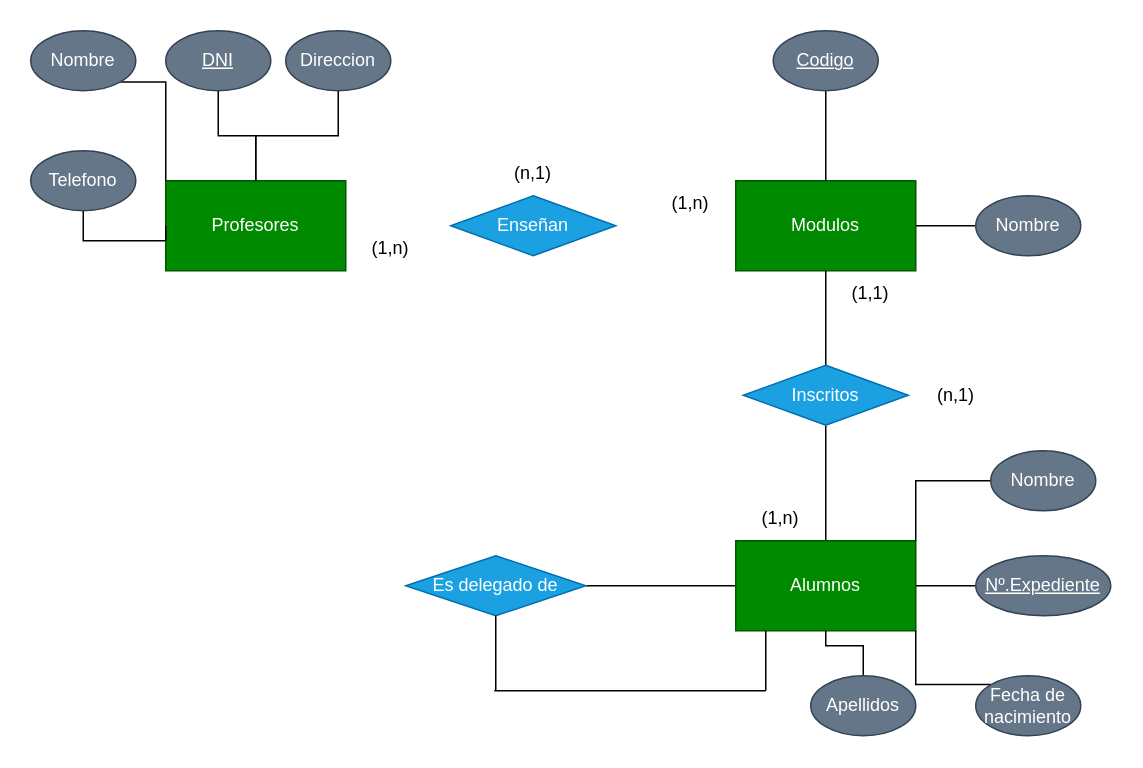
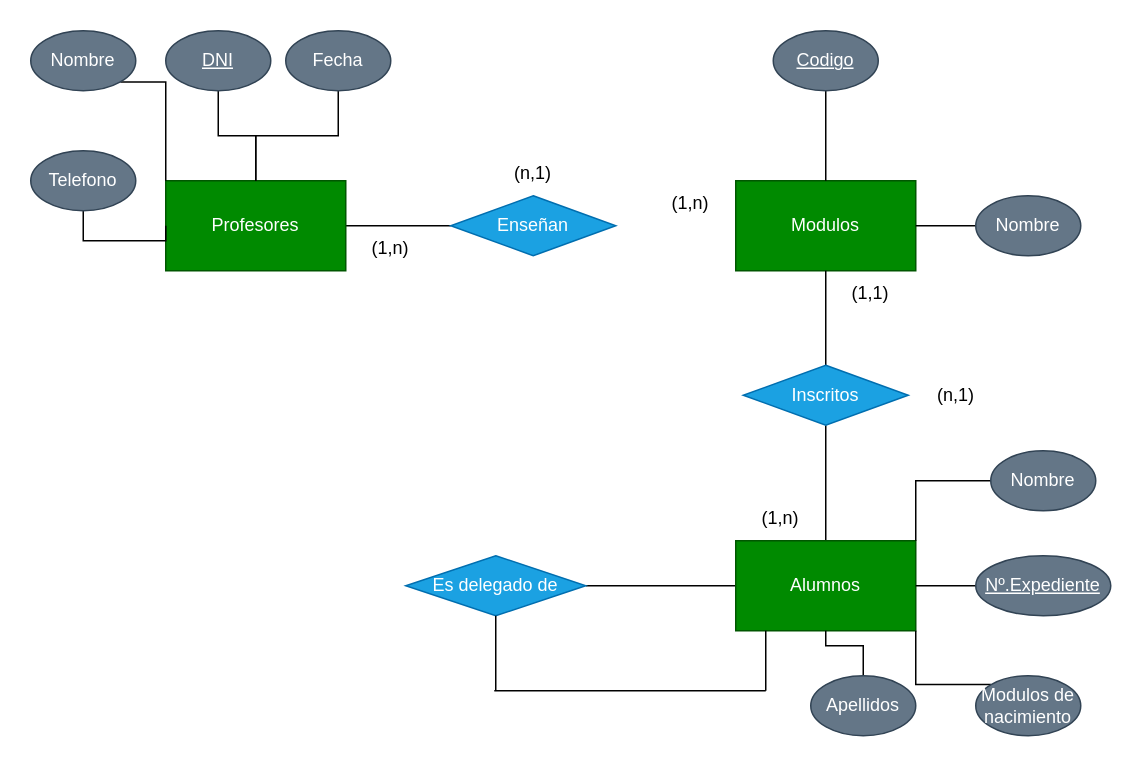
node "Direccion": label "Direccion" -> "Fecha"
edge "Profesores" -- "Enseñan": added
node "Fecha de nacimiento": label "Fecha de nacimiento" -> "Modulos de nacimiento"
